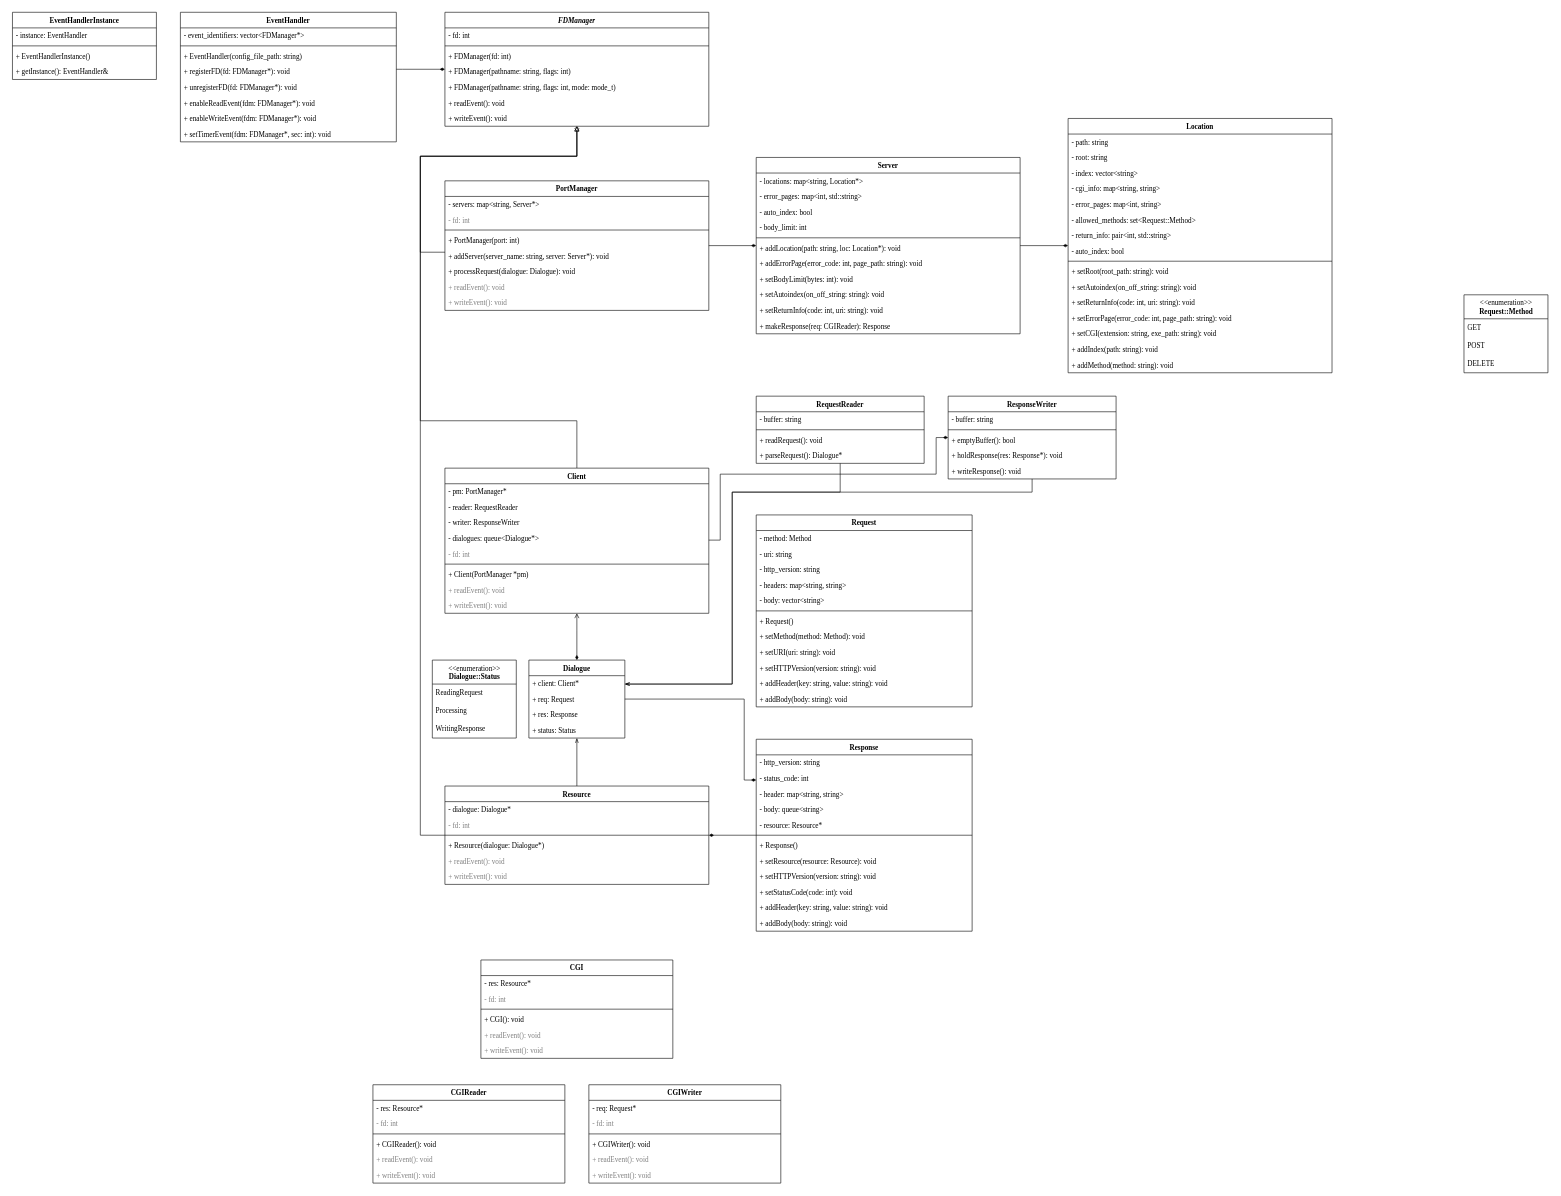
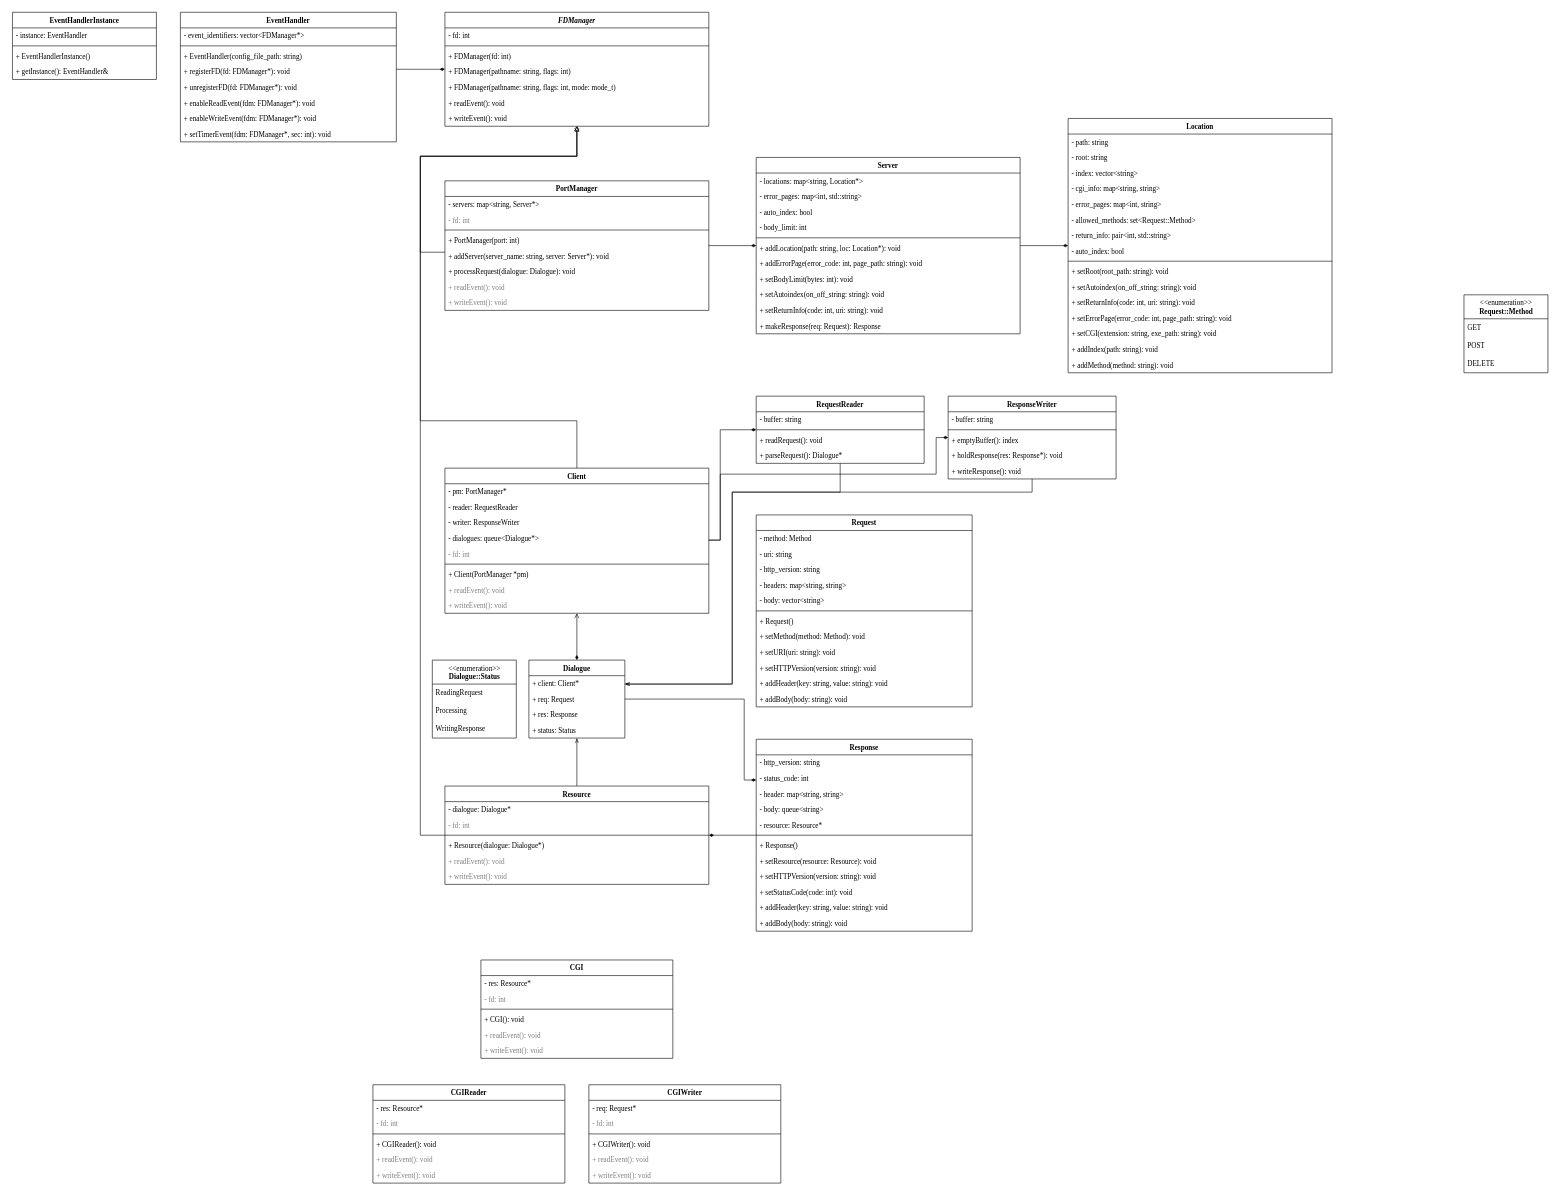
node "+ makeResponse(req: CGIReader): Response": label "+ makeResponse(req: CGIReader): Response" -> "+ makeResponse(req: Request): Response"
edge "Client" -> "RequestReader": added
node "+ emptyBuffer(): bool": label "+ emptyBuffer(): bool" -> "+ emptyBuffer(): index"
